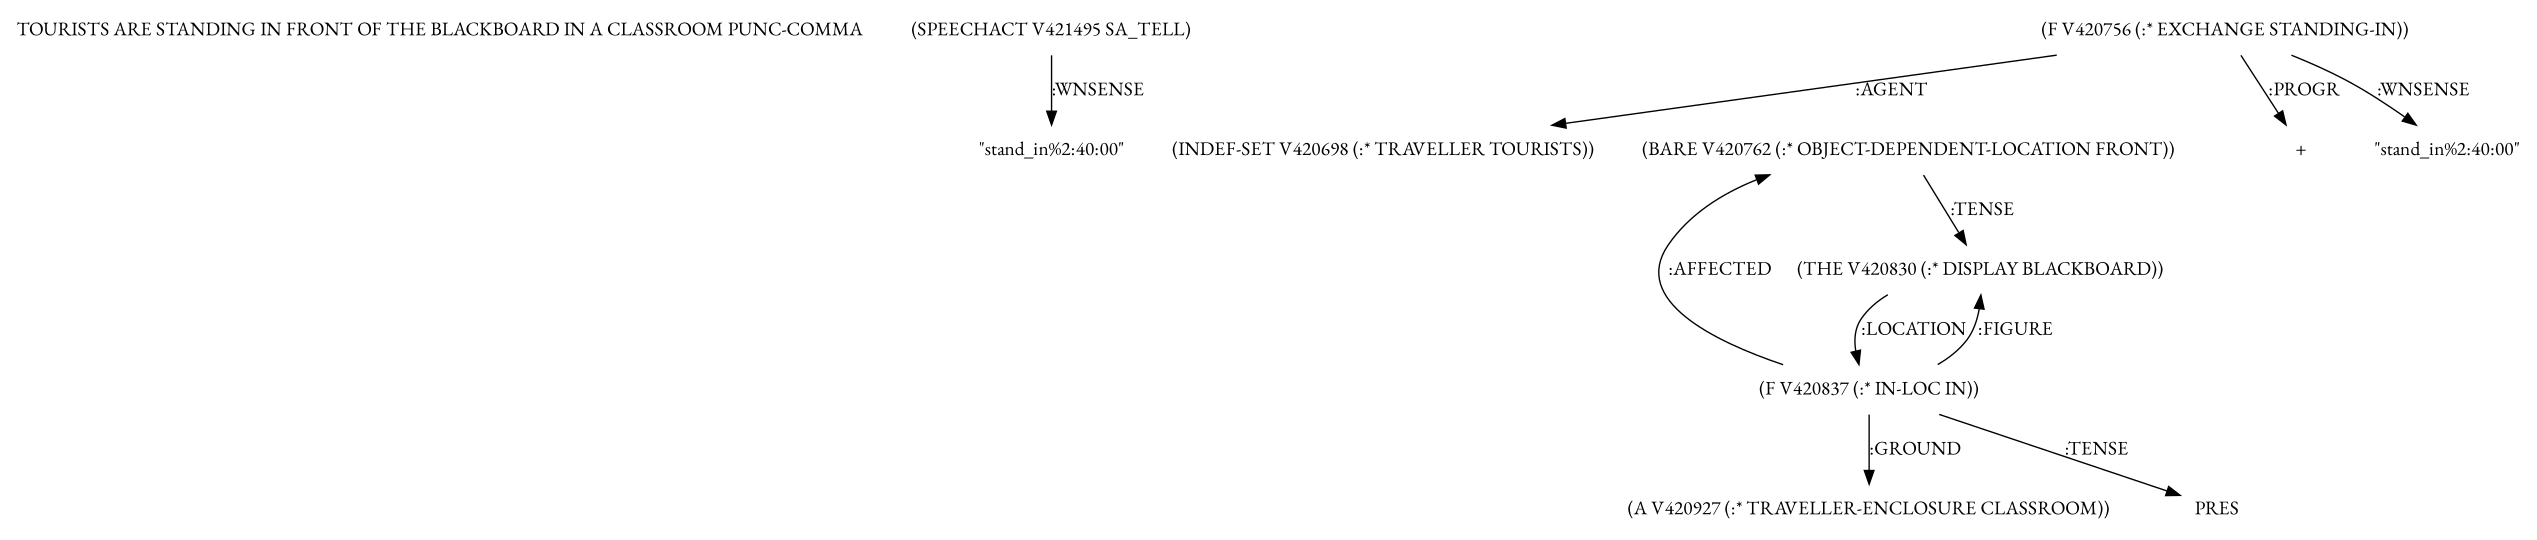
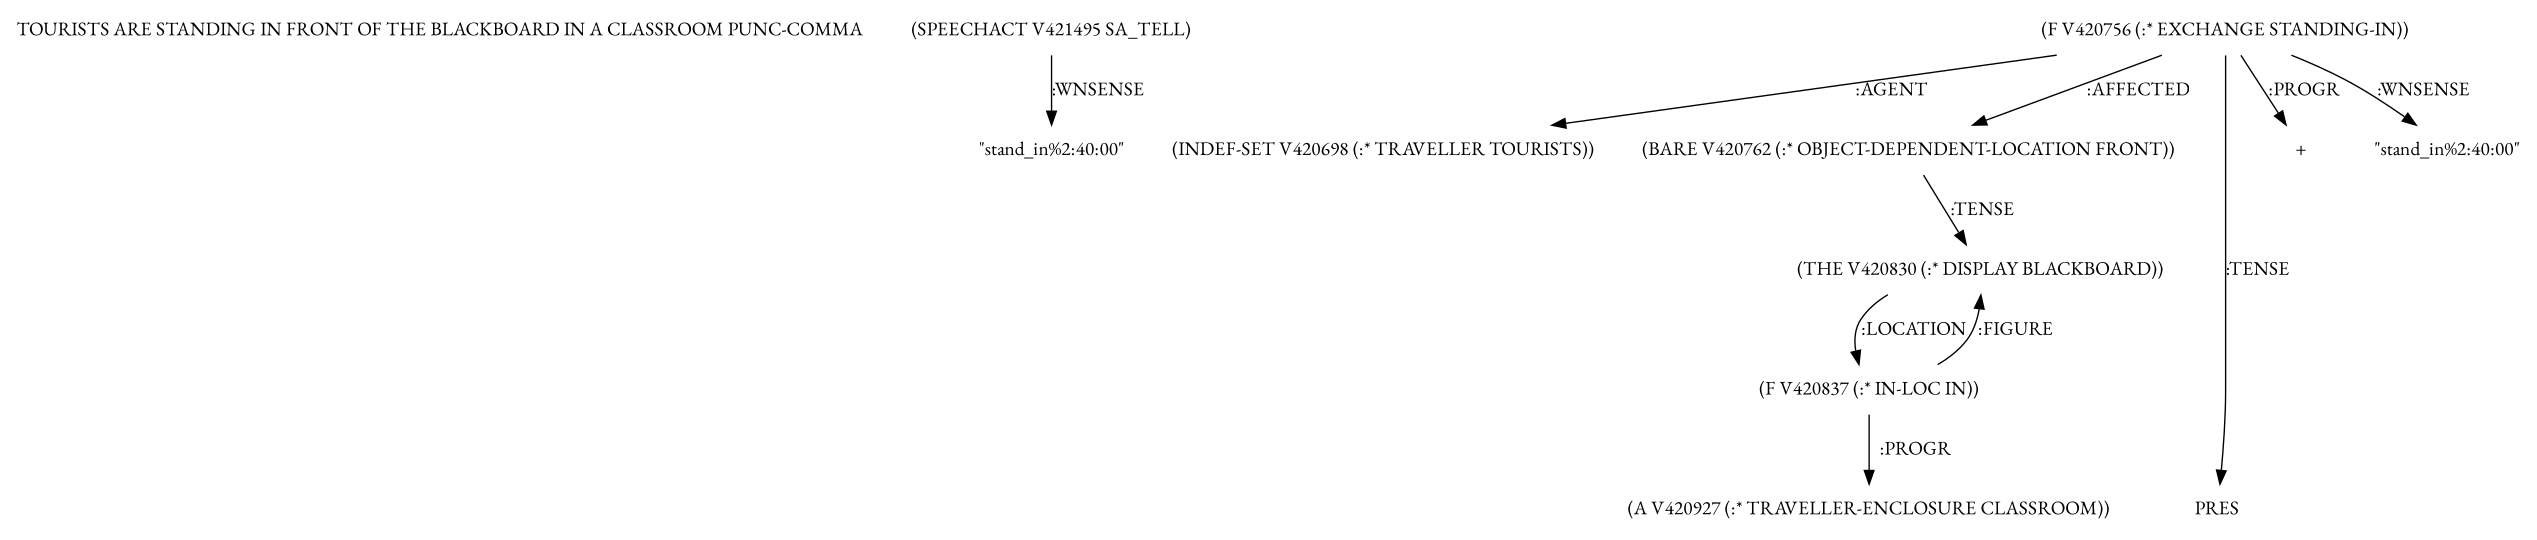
edge "(F V420837 (:* IN-LOC IN))" -> "(BARE V420762 (:* OBJECT-DEPENDENT-LOCATION FRONT))": now "(F V420756 (:* EXCHANGE STANDING-IN))" -> "(BARE V420762 (:* OBJECT-DEPENDENT-LOCATION FRONT))"
edge "(F V420837 (:* IN-LOC IN))" -> "(A V420927 (:* TRAVELLER-ENCLOSURE CLASSROOM))": label ":GROUND" -> ":PROGR"
edge "(F V420837 (:* IN-LOC IN))" -> "PRES": now "(F V420756 (:* EXCHANGE STANDING-IN))" -> "PRES"
